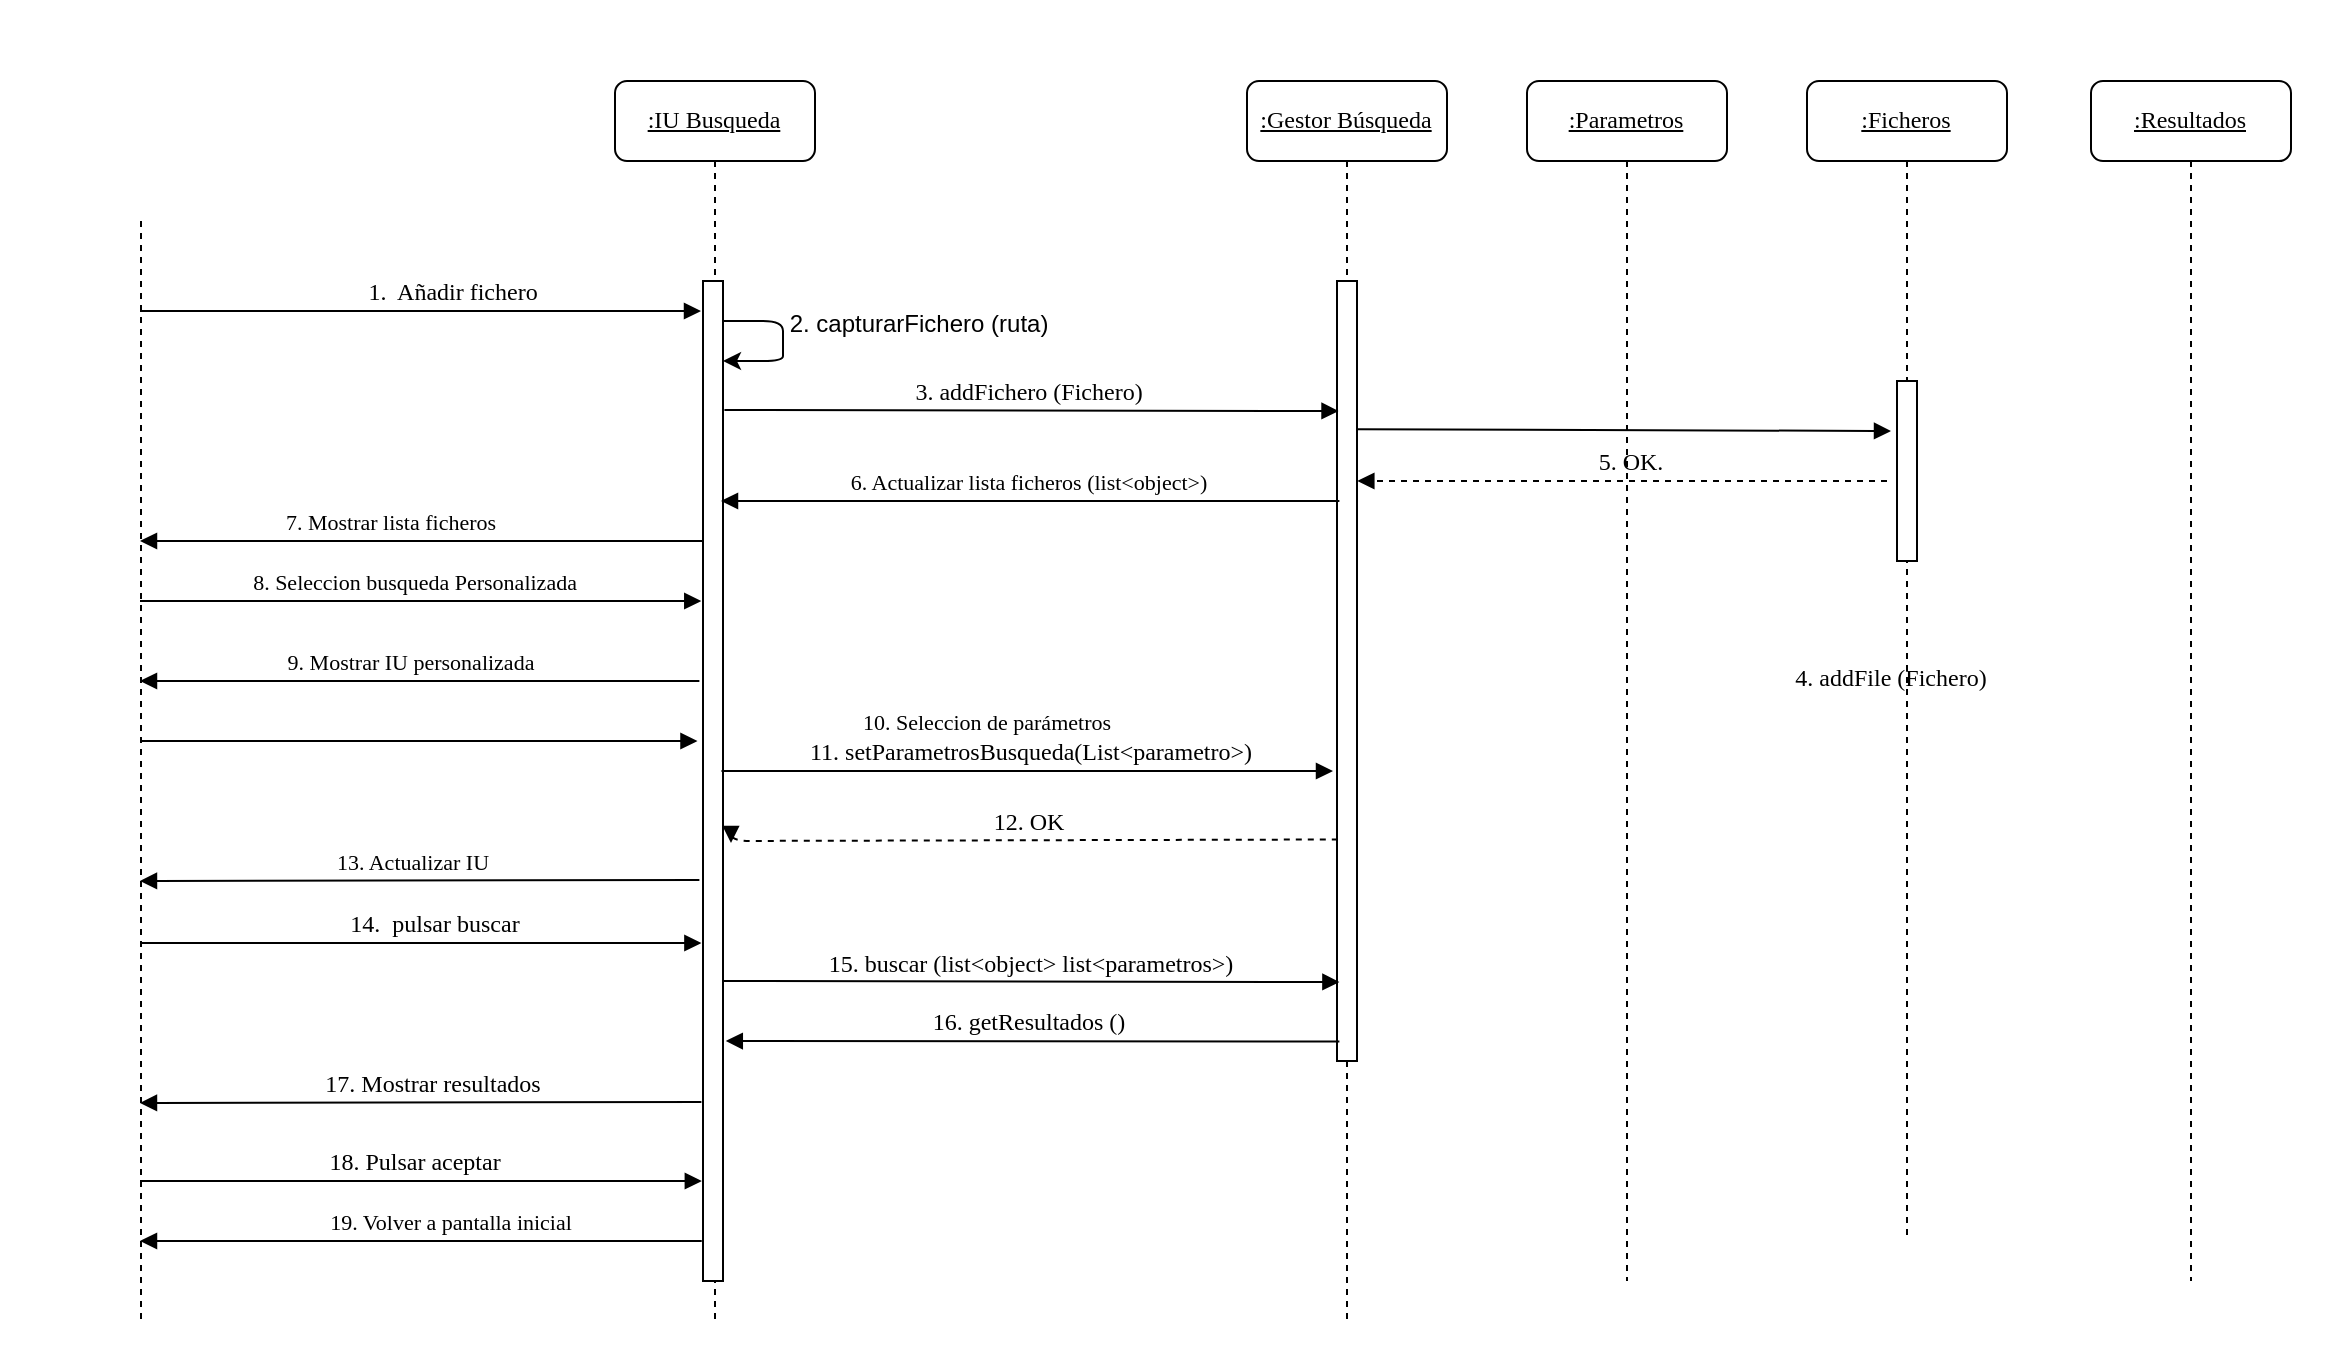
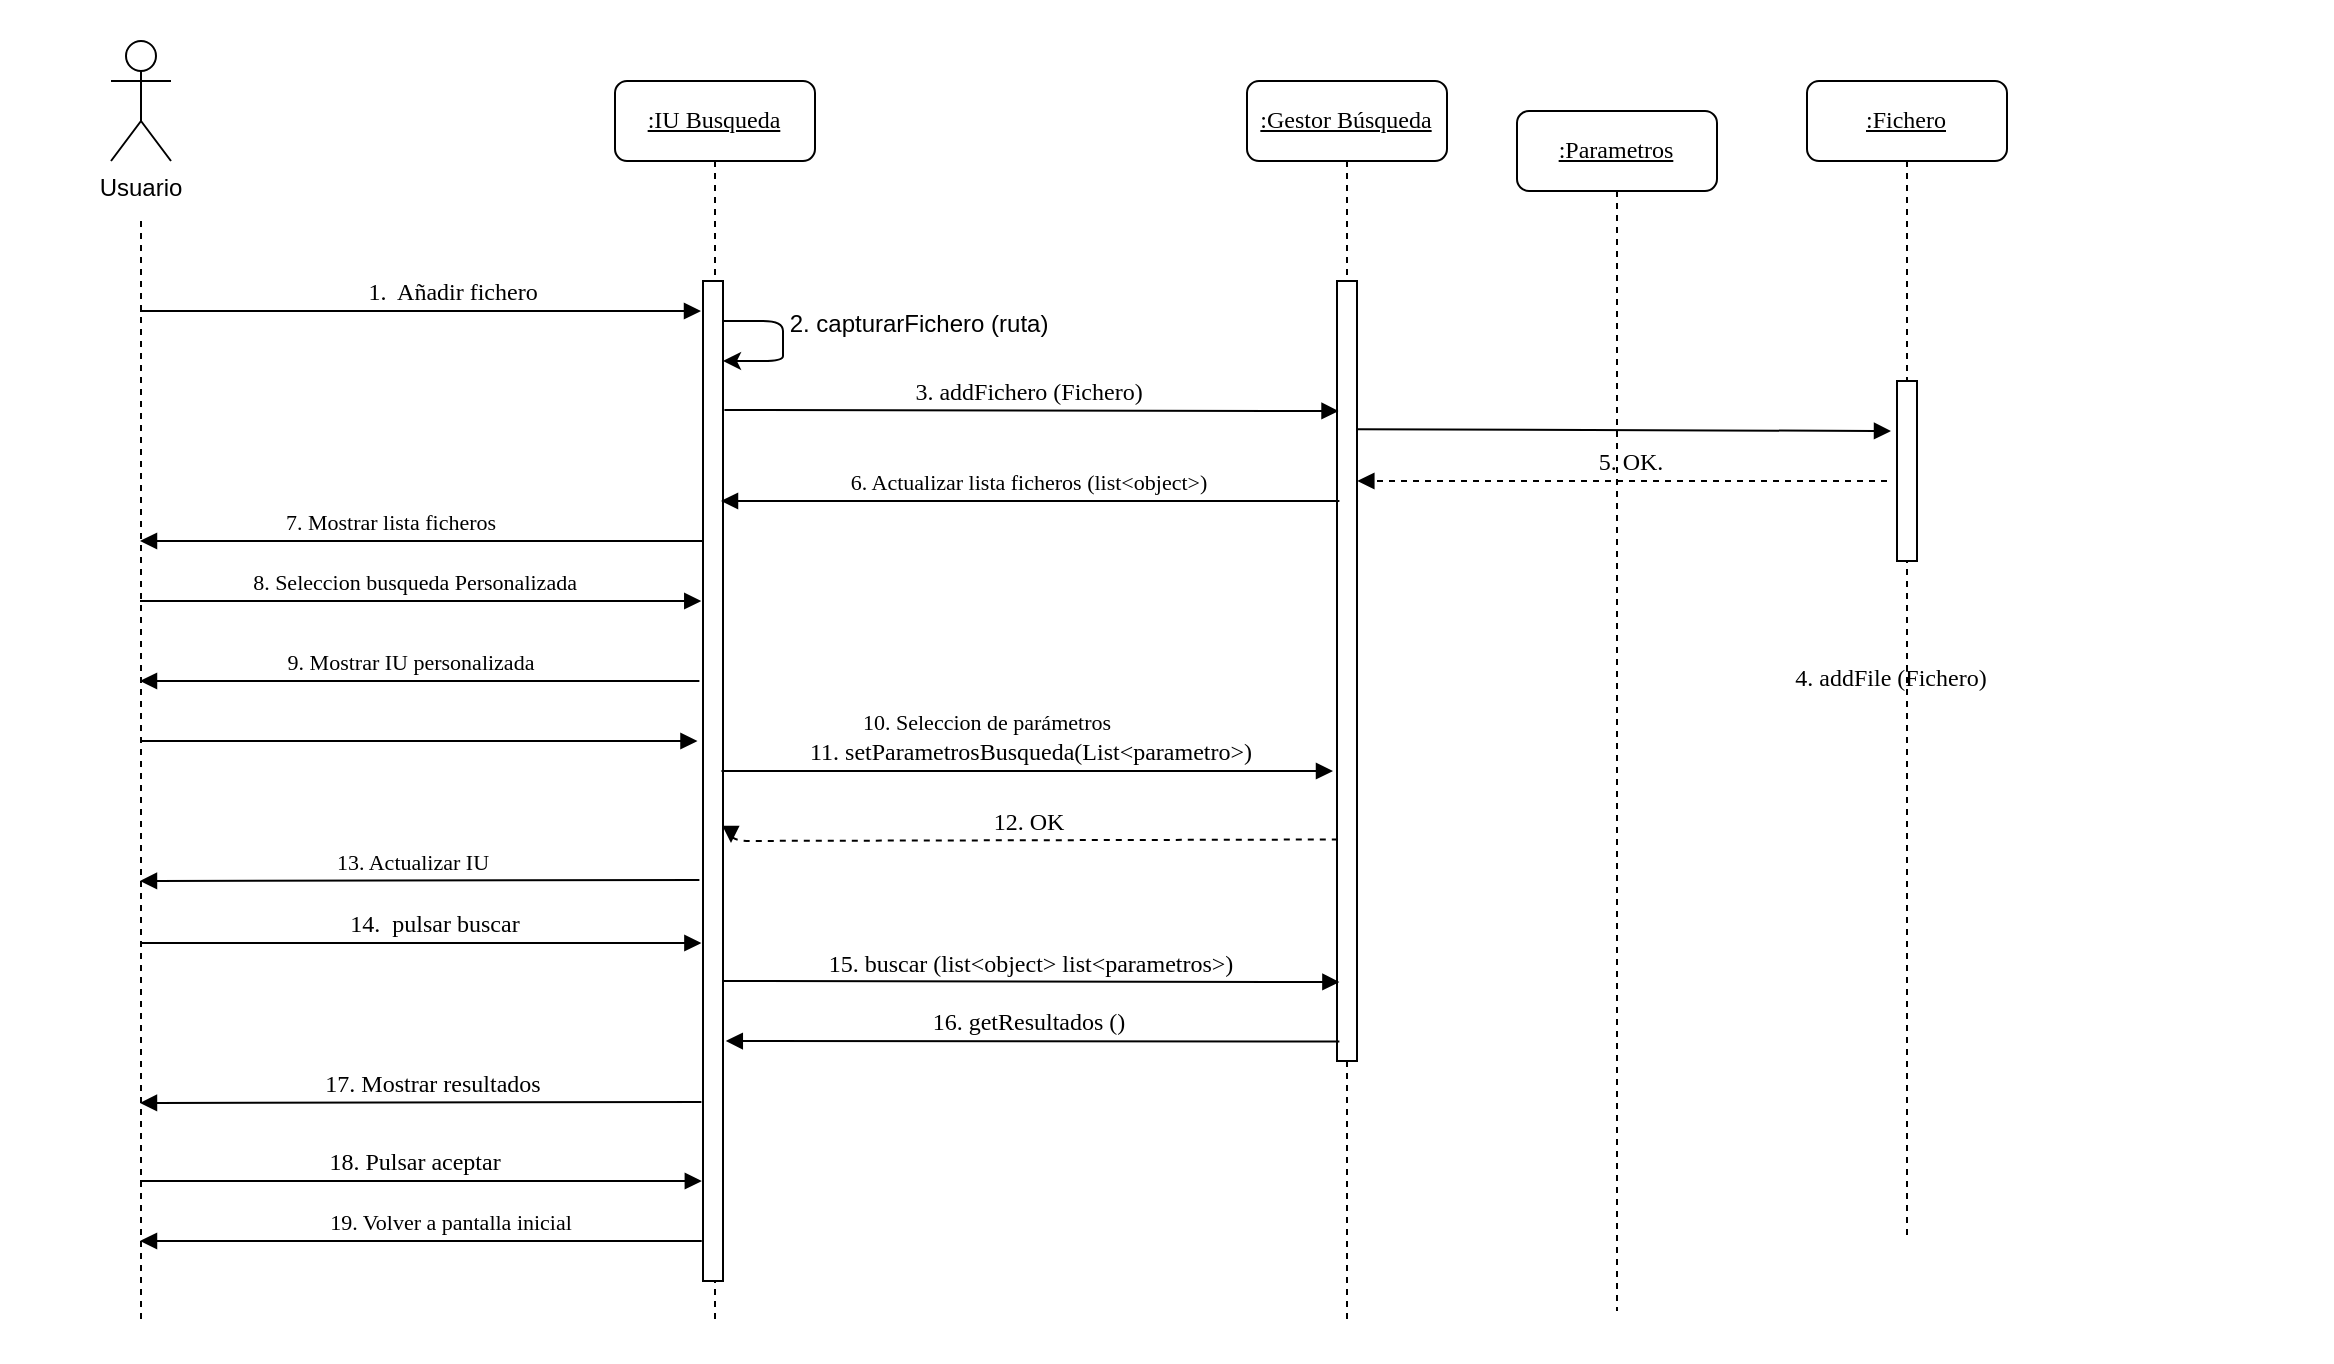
node "Usuario": added
node ":Ficheros": label ":Ficheros" -> ":Fichero"
node ":Parametros": moved (1627, 681) -> (1617, 711)
node ":Resultados": removed
